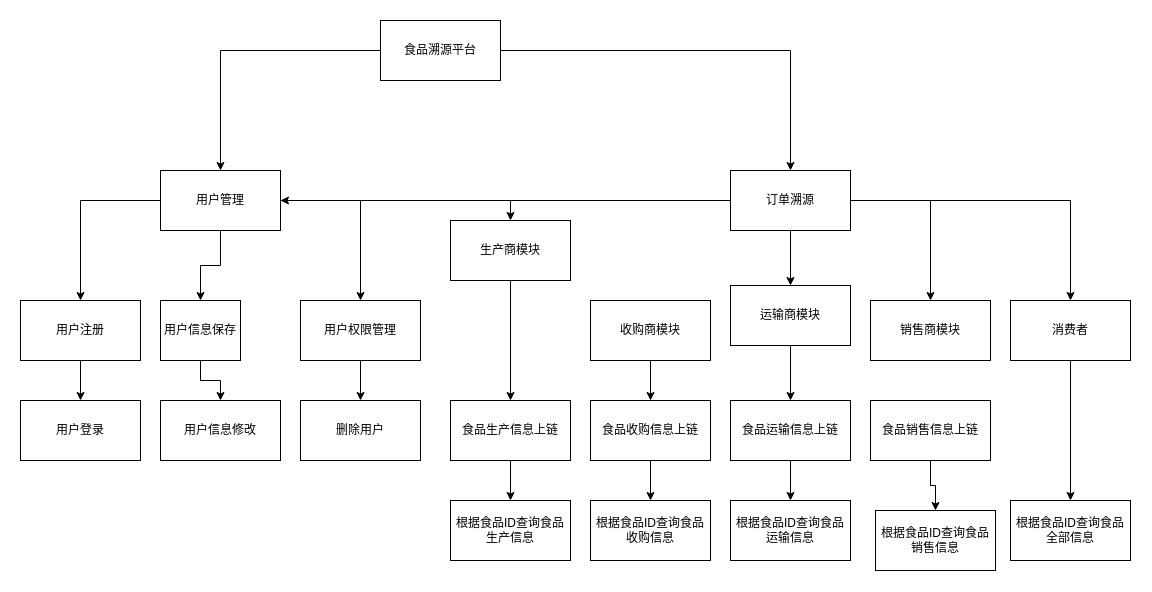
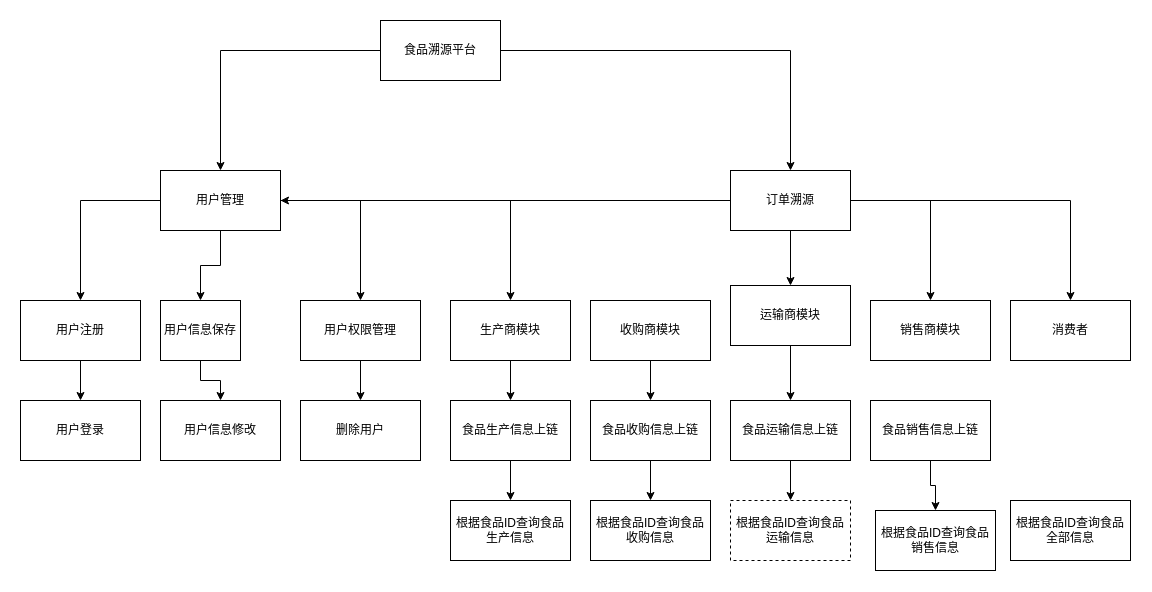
node "生产商模块": moved (511, 251) -> (511, 331)
edge "消费者" -> "根据食品ID查询食品全部信息": removed
node "根据食品ID查询食品运输信息": style solid -> dashed
